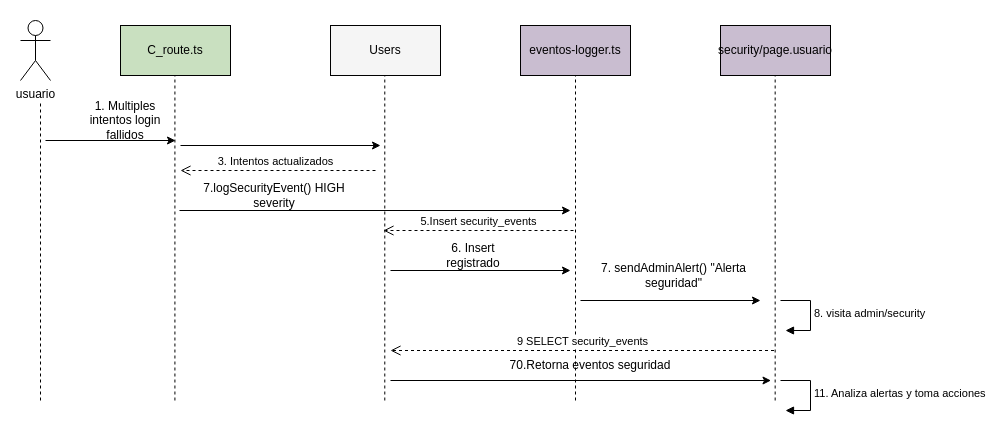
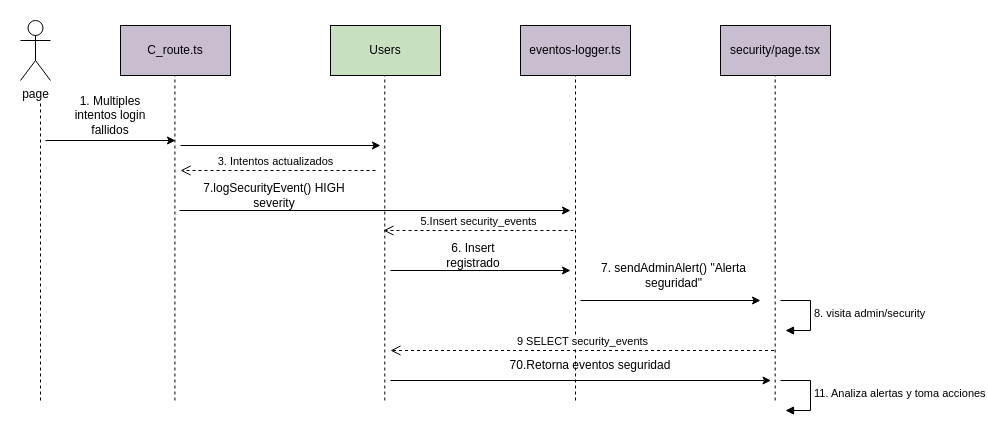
node "C_route.ts": fillcolor #c9e0c0 -> #c9bdd0
node "Users": fillcolor #f5f5f5 -> #c9e0c0
node "security/page.usuario": label "security/page.usuario" -> "security/page.tsx"
node "usuario": label "usuario" -> "page"
node "1. Multiples intentos login fallidos": moved (126, 121) -> (111, 116)
